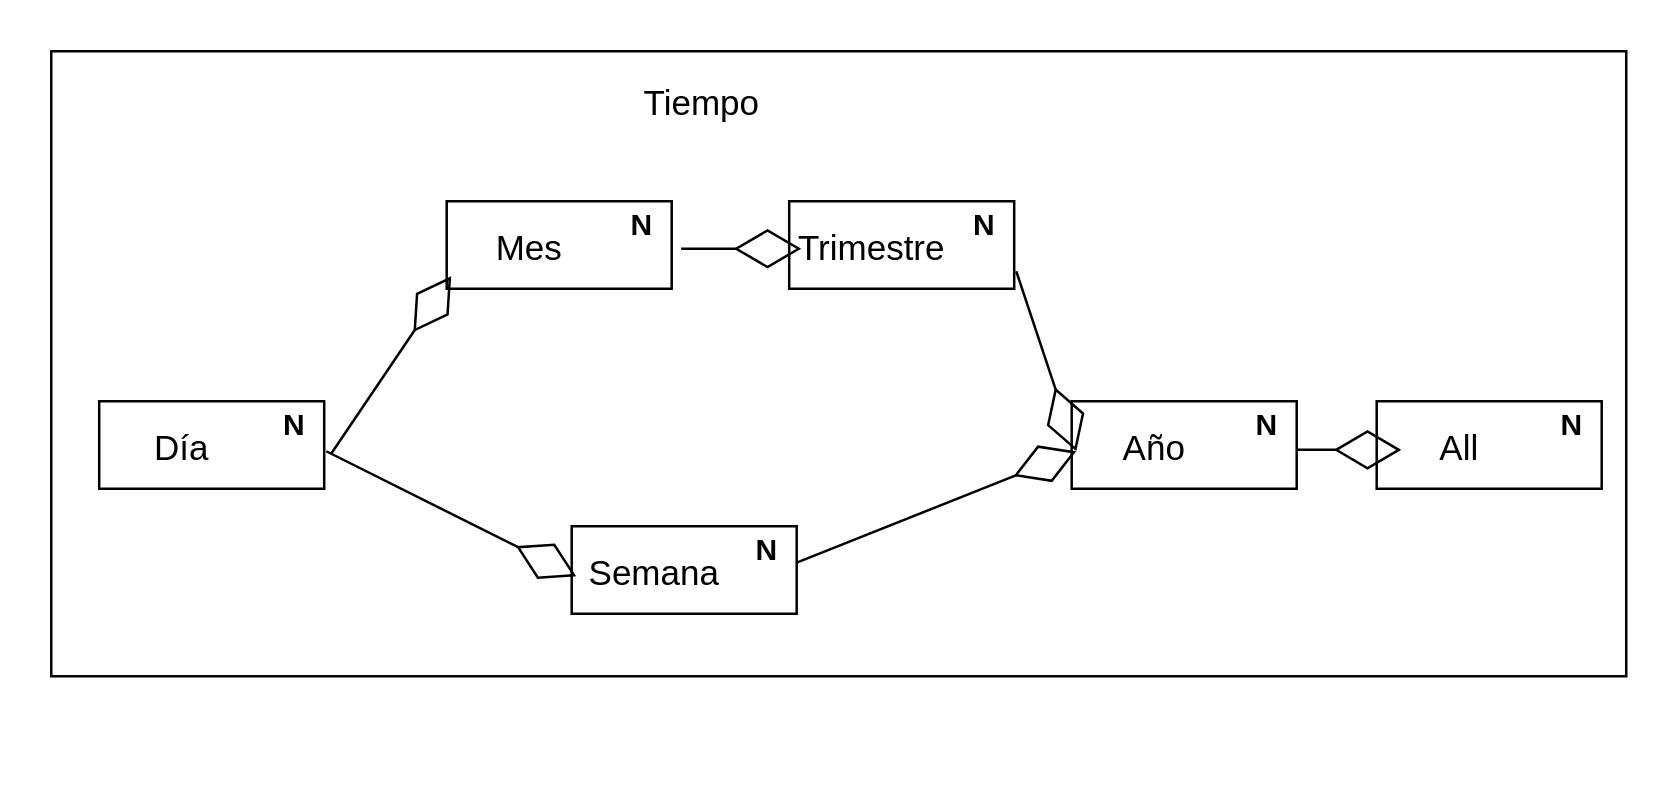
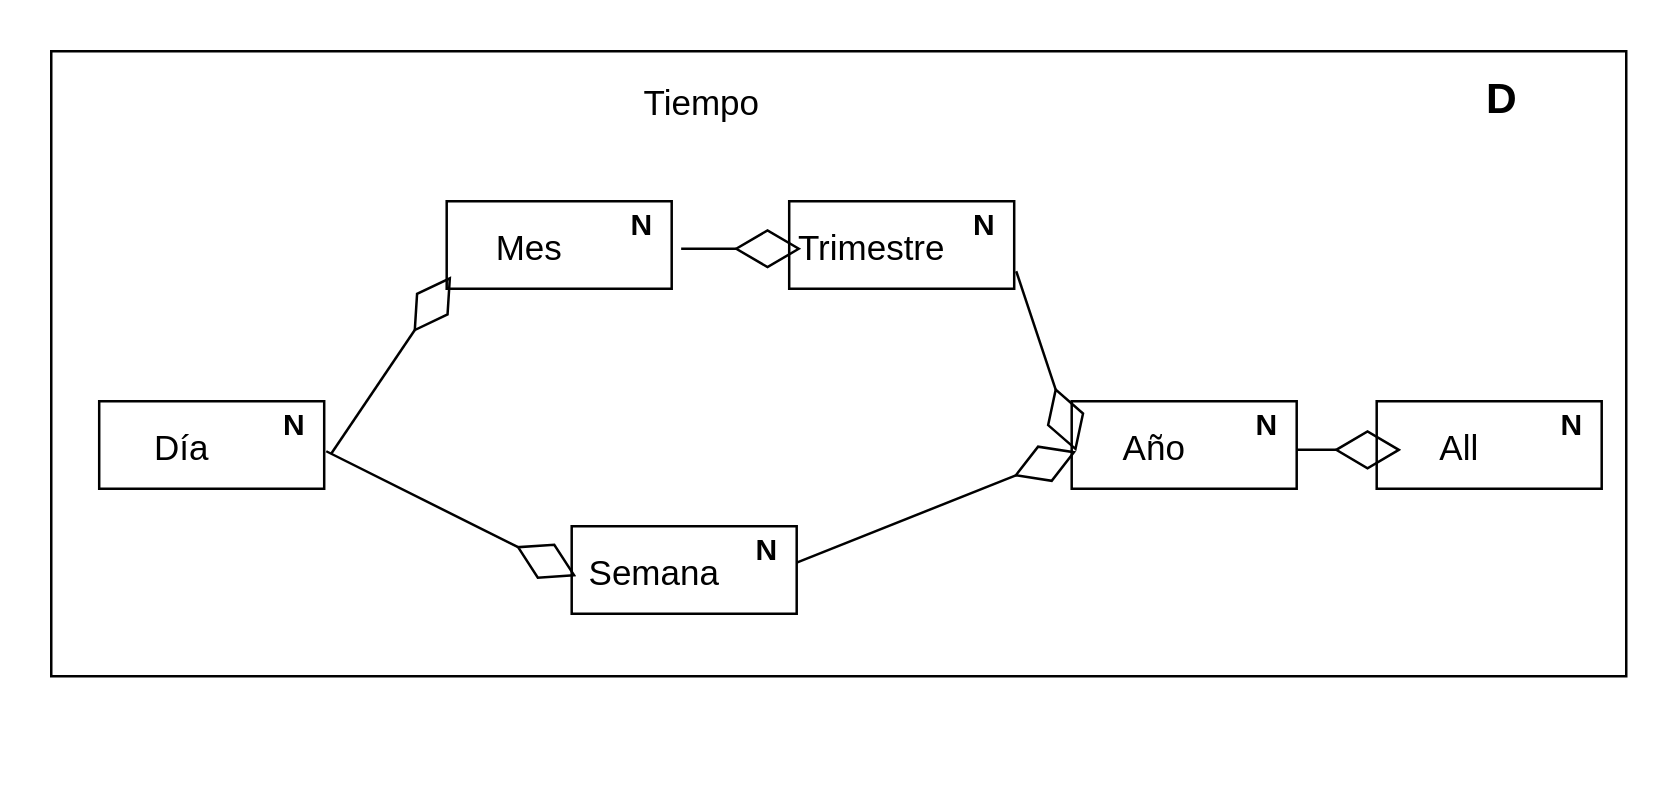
node "D": added
